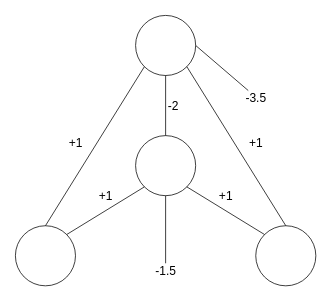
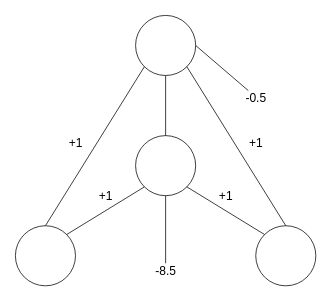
node "-3.5": label "-3.5" -> "-0.5"
node "-2": removed
node "-1.5": label "-1.5" -> "-8.5"
